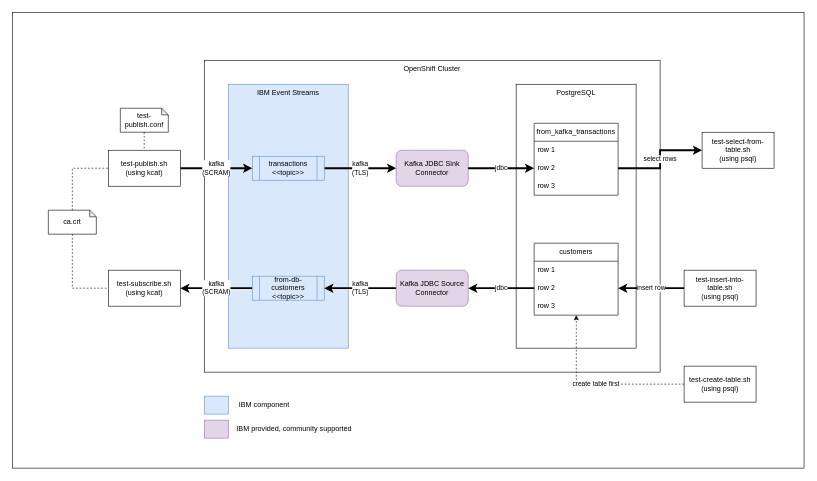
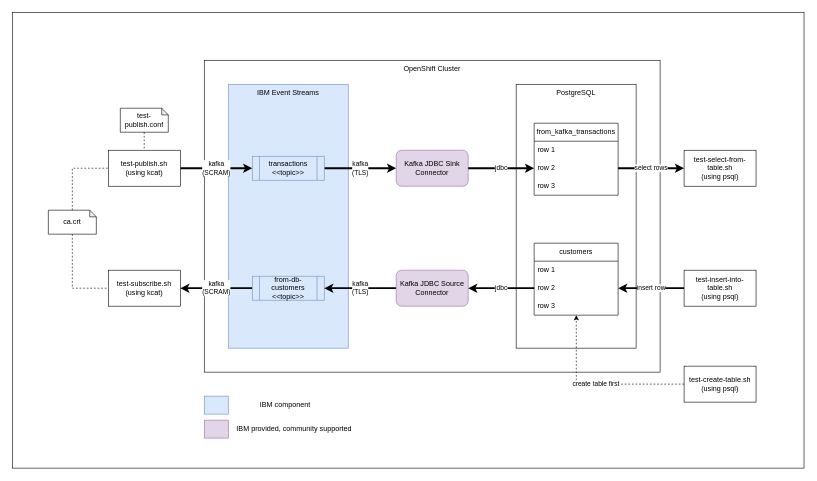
node "test-select-from-table.sh (using psql)": moved (738, 150) -> (720, 168)
node "IBM component": moved (264, 405) -> (285, 405)
